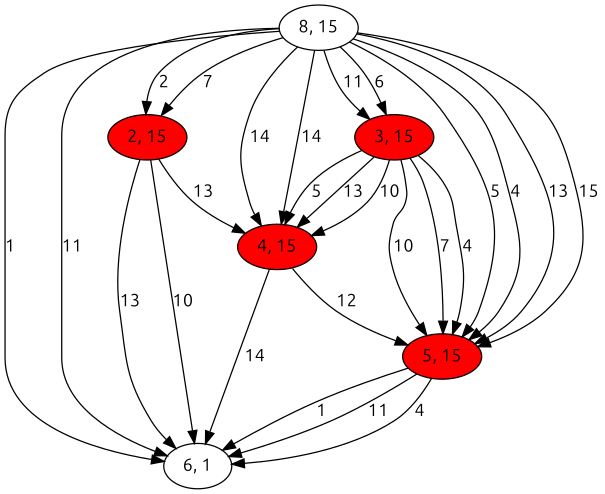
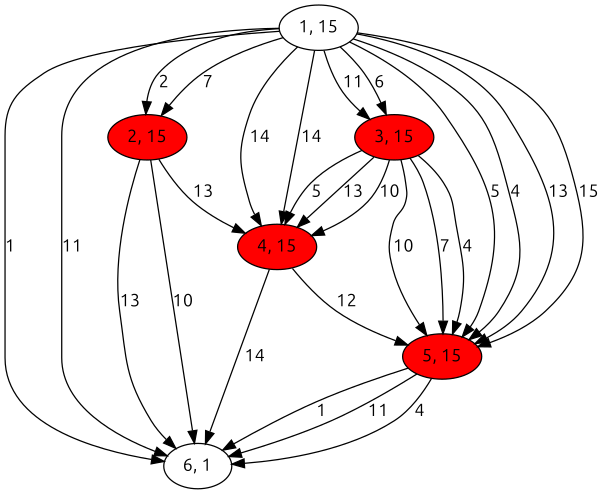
node "8, 15": label "8, 15" -> "1, 15"
